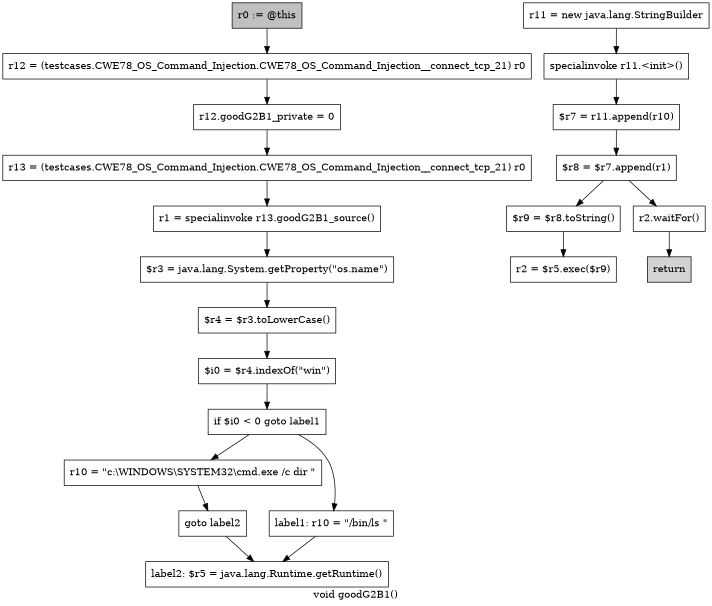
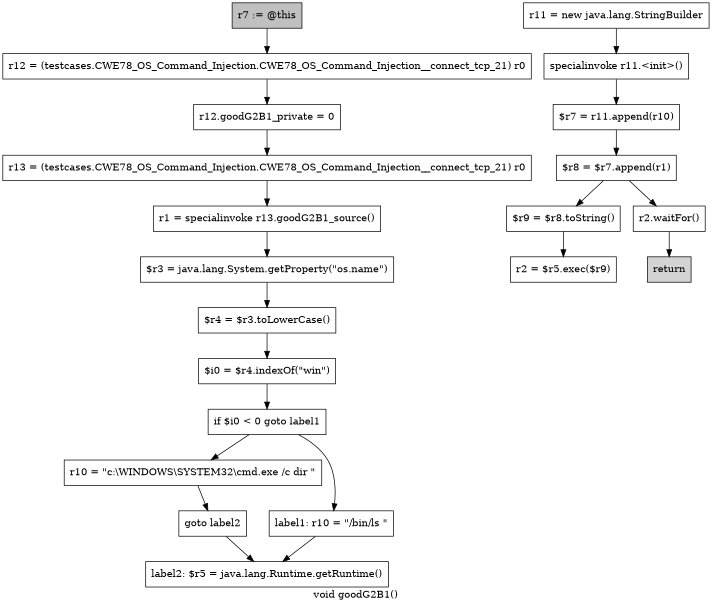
node "r0 := @this": label "r0 := @this" -> "r7 := @this"
